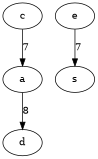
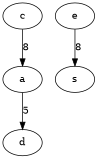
edge "c" -> "a": label "7" -> "8"
edge "e" -> "s": label "7" -> "8"
edge "a" -> "d": label "8" -> "5"
